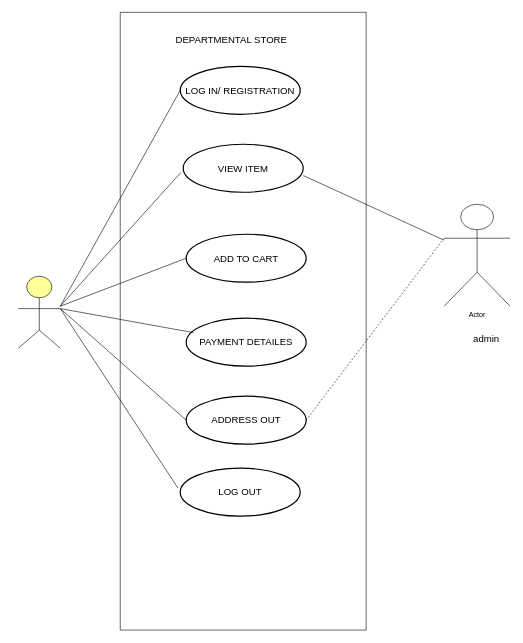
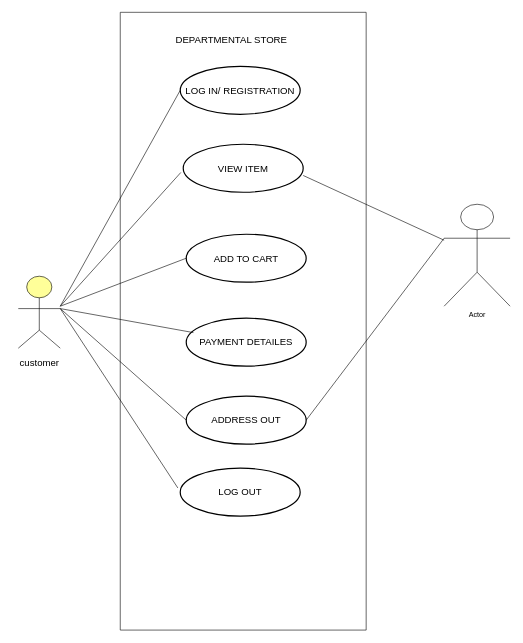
edge "Actor" -- "ADDRESS OUT": style dashed -> solid
node "admin": removed
node "customer": added
